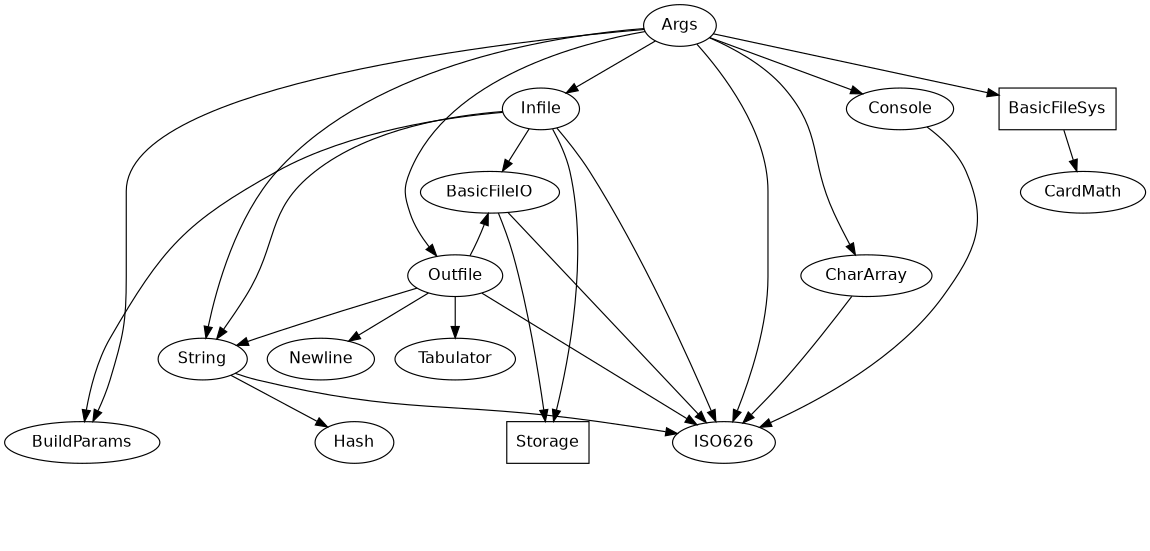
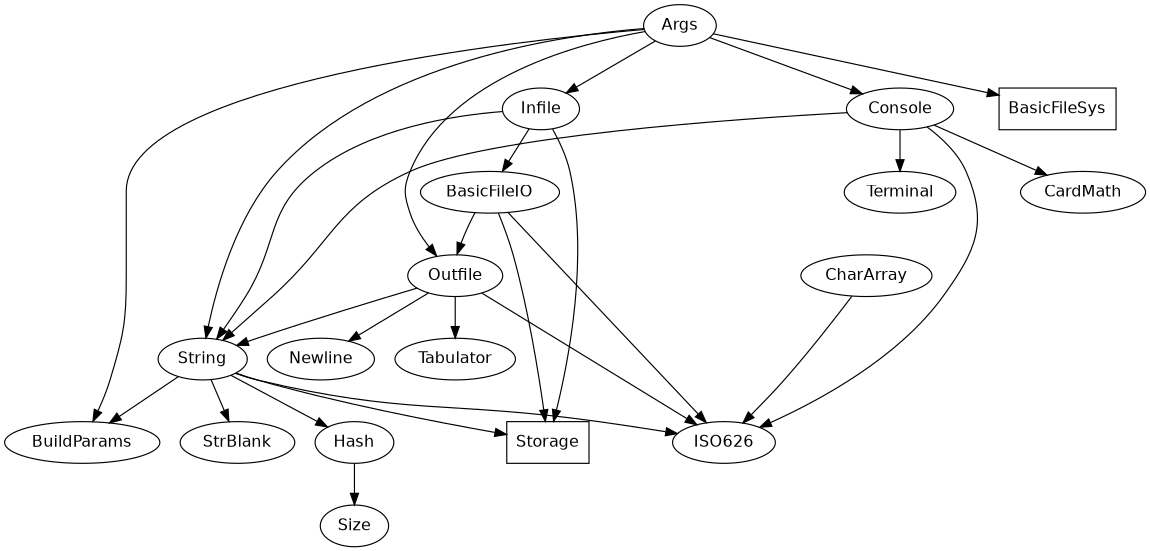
edge "Args" -> "CharArray": removed
edge "BasicFileSys" -> "CardMath": now "Console" -> "CardMath"
edge "Console" -> "String": added
edge "Infile" -> "BuildParams": now "String" -> "BuildParams"
node "Terminal": added
edge "Args" -> "ISO626": removed
edge "Outfile" -> "BasicFileIO": reversed
edge "Infile" -> "ISO626": removed
edge "String" -> "Storage": added
node "StrBlank": added
node "Size": added
